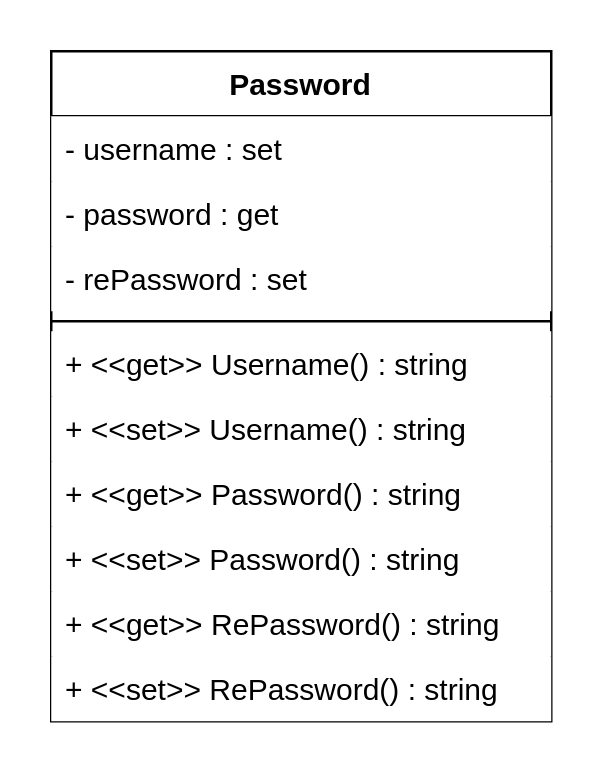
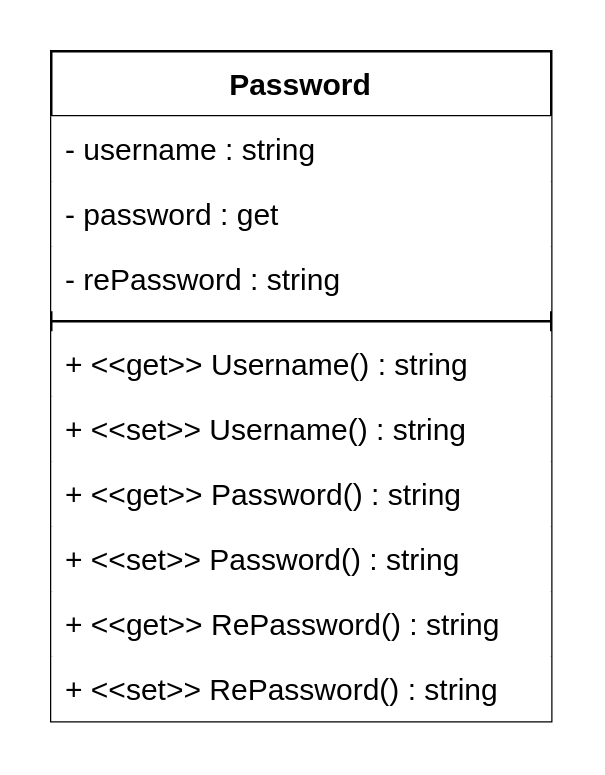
node "- username : set": label "- username : set" -> "- username : string"
node "- rePassword : set": label "- rePassword : set" -> "- rePassword : string"
